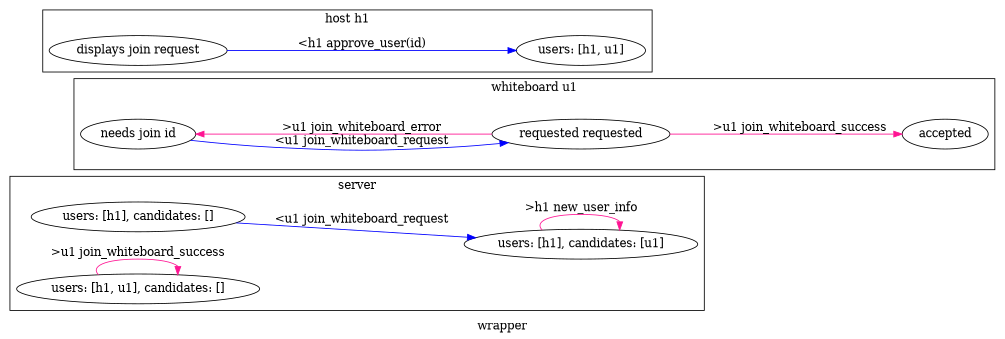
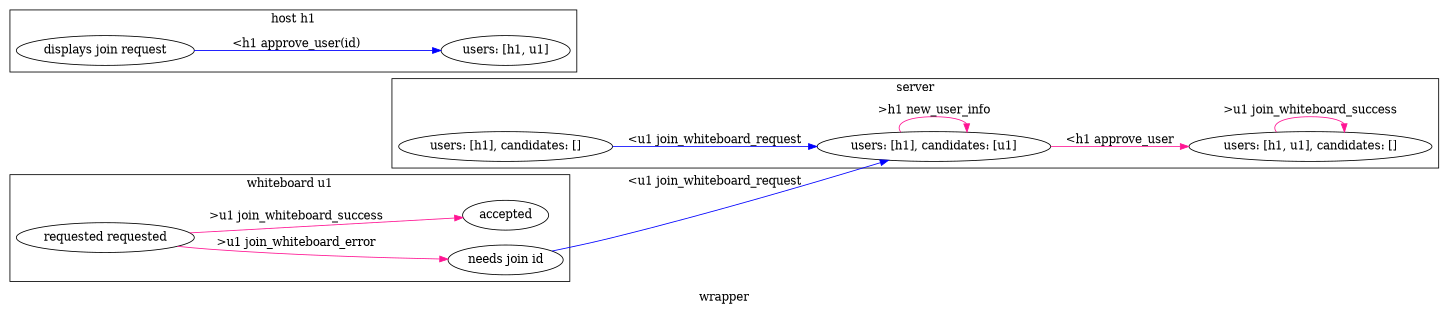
edge "users: [h1], candidates: [u1]" -> "users: [h1, u1], candidates: []": added, label "<h1 approve_user"
edge "needs join id" -> "requested requested": now "needs join id" -> "users: [h1], candidates: [u1]"
